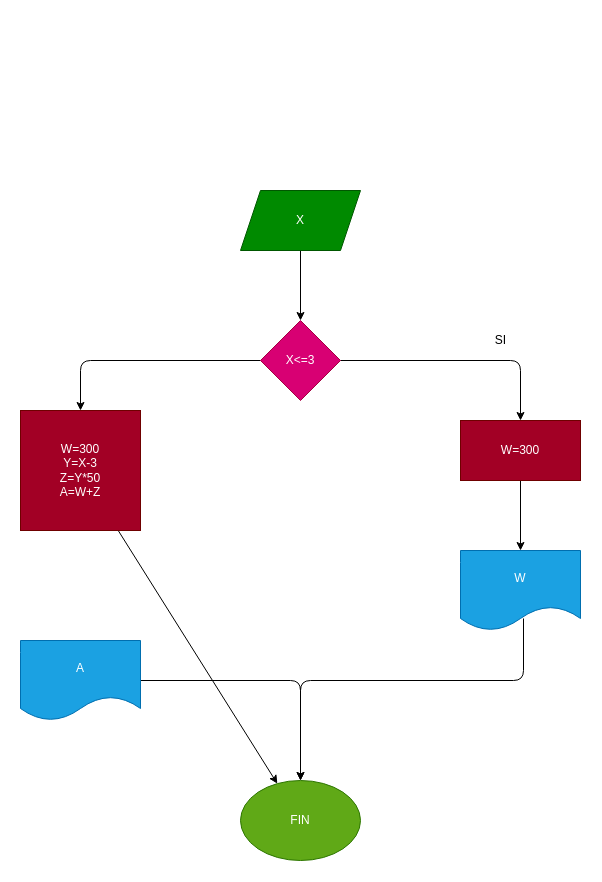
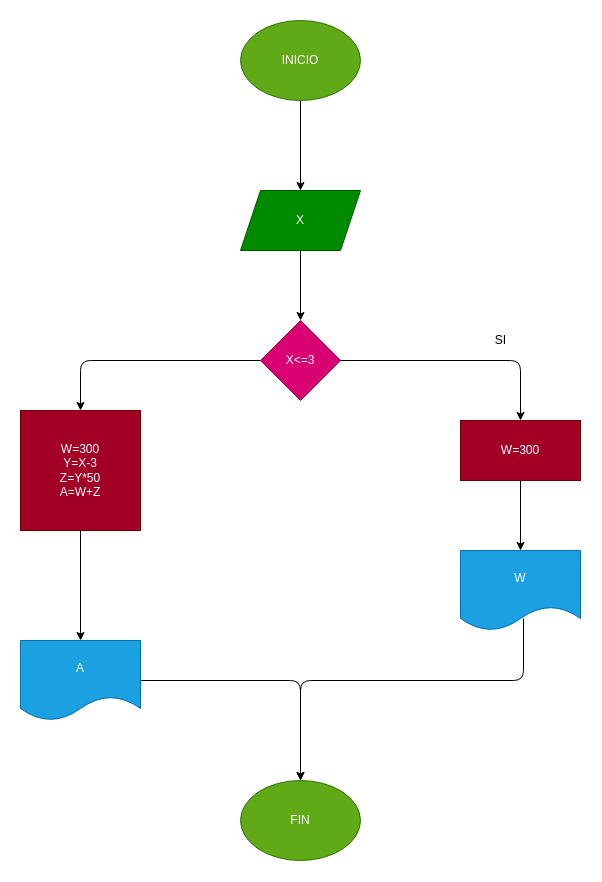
node "INICIO": added
edge "INICIO" -> "X": added
edge "W=300 Y=X-3 Z=Y*50 A=W+Z" -> "FIN": now "W=300 Y=X-3 Z=Y*50 A=W+Z" -> "A"
